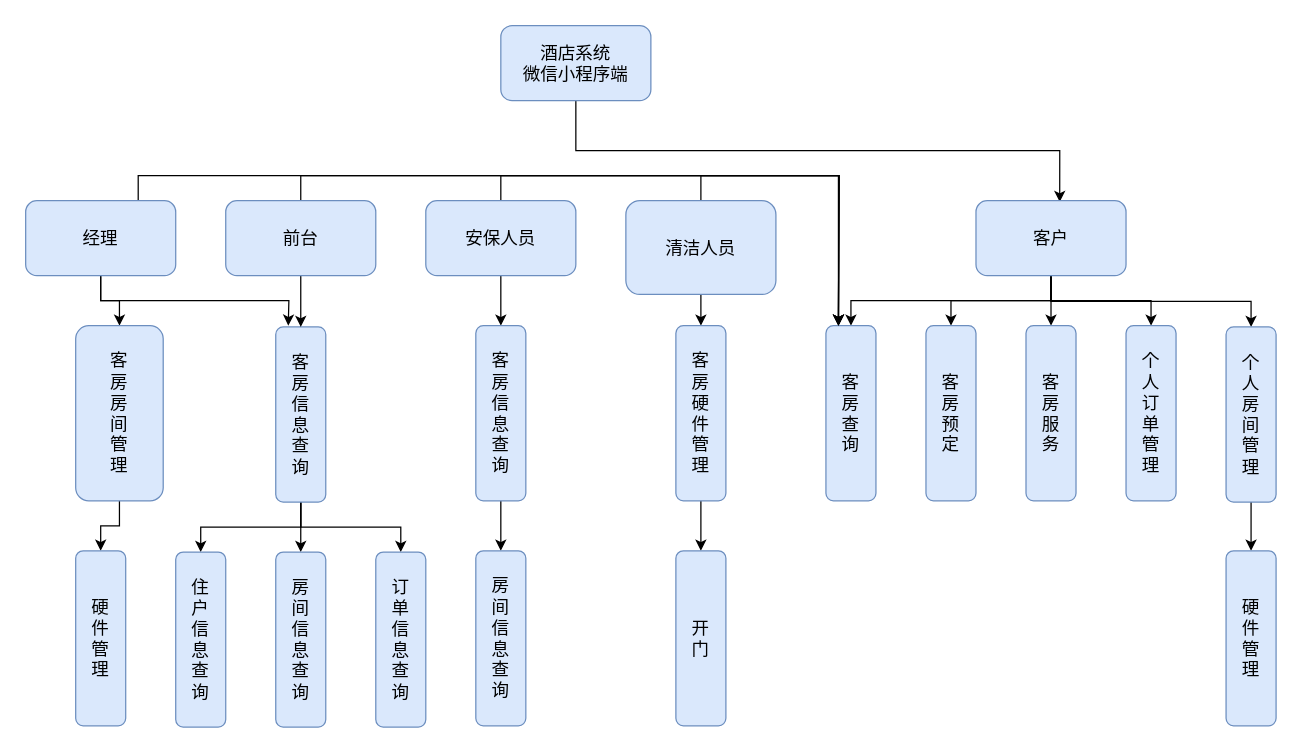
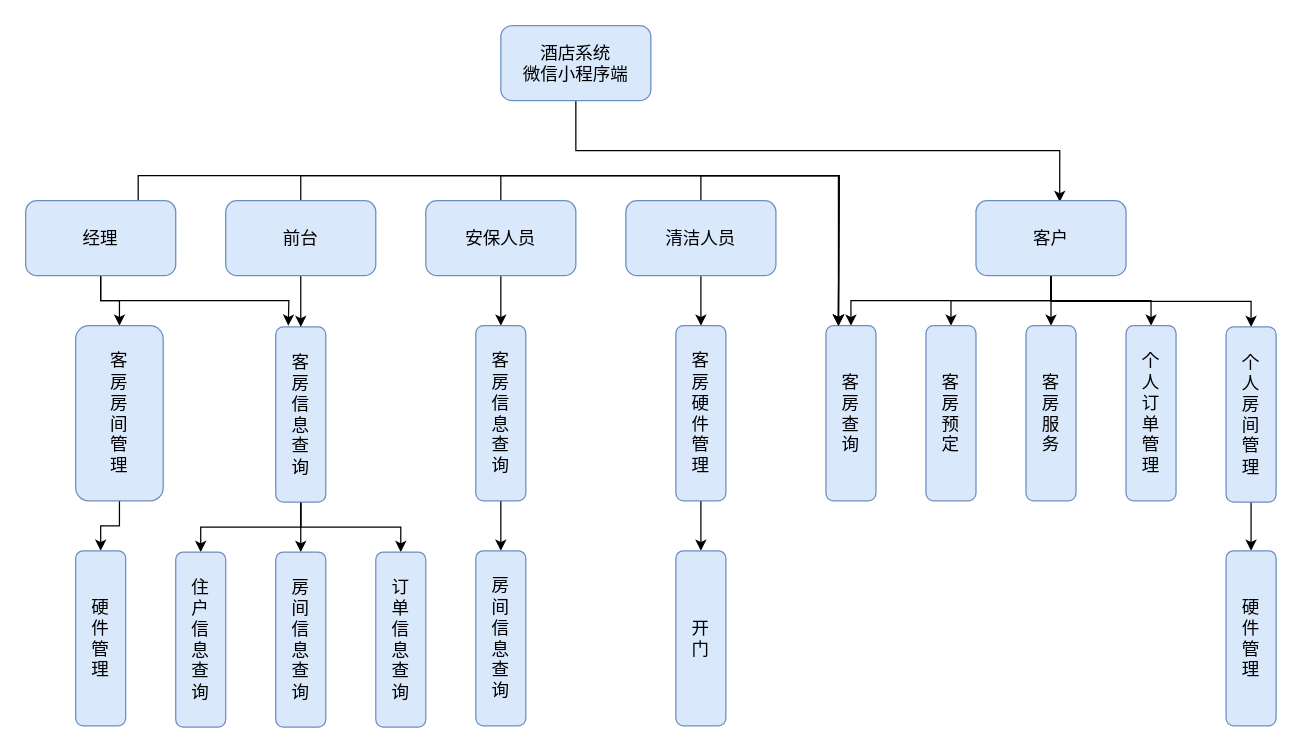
node "清洁人员": size 150x94 -> 150x75
